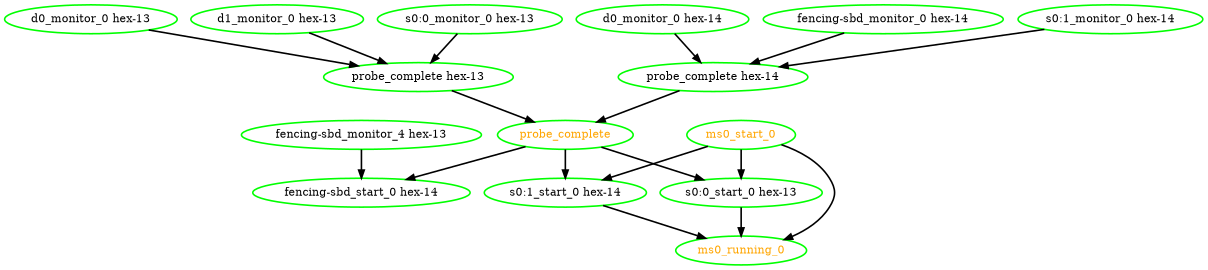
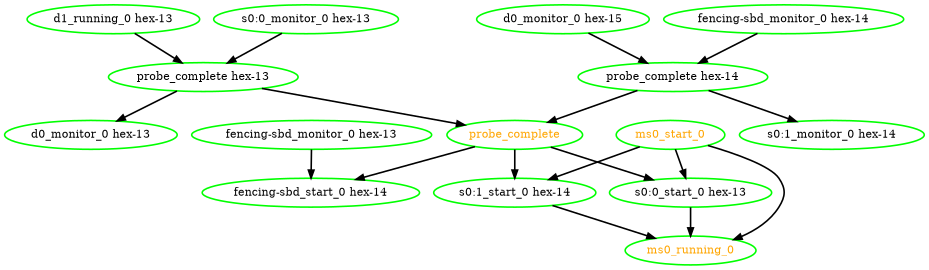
node "d1_monitor_0 hex-13": label "d1_monitor_0 hex-13" -> "d1_running_0 hex-13"
node "d0_monitor_0 hex-14": label "d0_monitor_0 hex-14" -> "d0_monitor_0 hex-15"
edge "d0_monitor_0 hex-13" -> "probe_complete hex-13": reversed
edge "s0:1_monitor_0 hex-14" -> "probe_complete hex-14": reversed
node "fencing-sbd_monitor_4 hex-13": label "fencing-sbd_monitor_4 hex-13" -> "fencing-sbd_monitor_0 hex-13"
